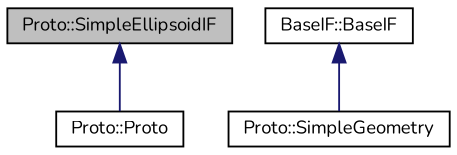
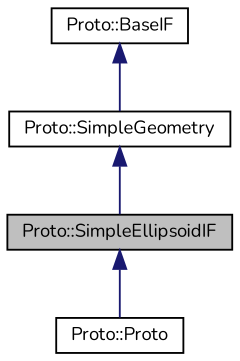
node "BaseIF::BaseIF": label "BaseIF::BaseIF" -> "Proto::BaseIF"
edge "Proto::SimpleEllipsoidIF" -> "Proto::SimpleGeometry": added
